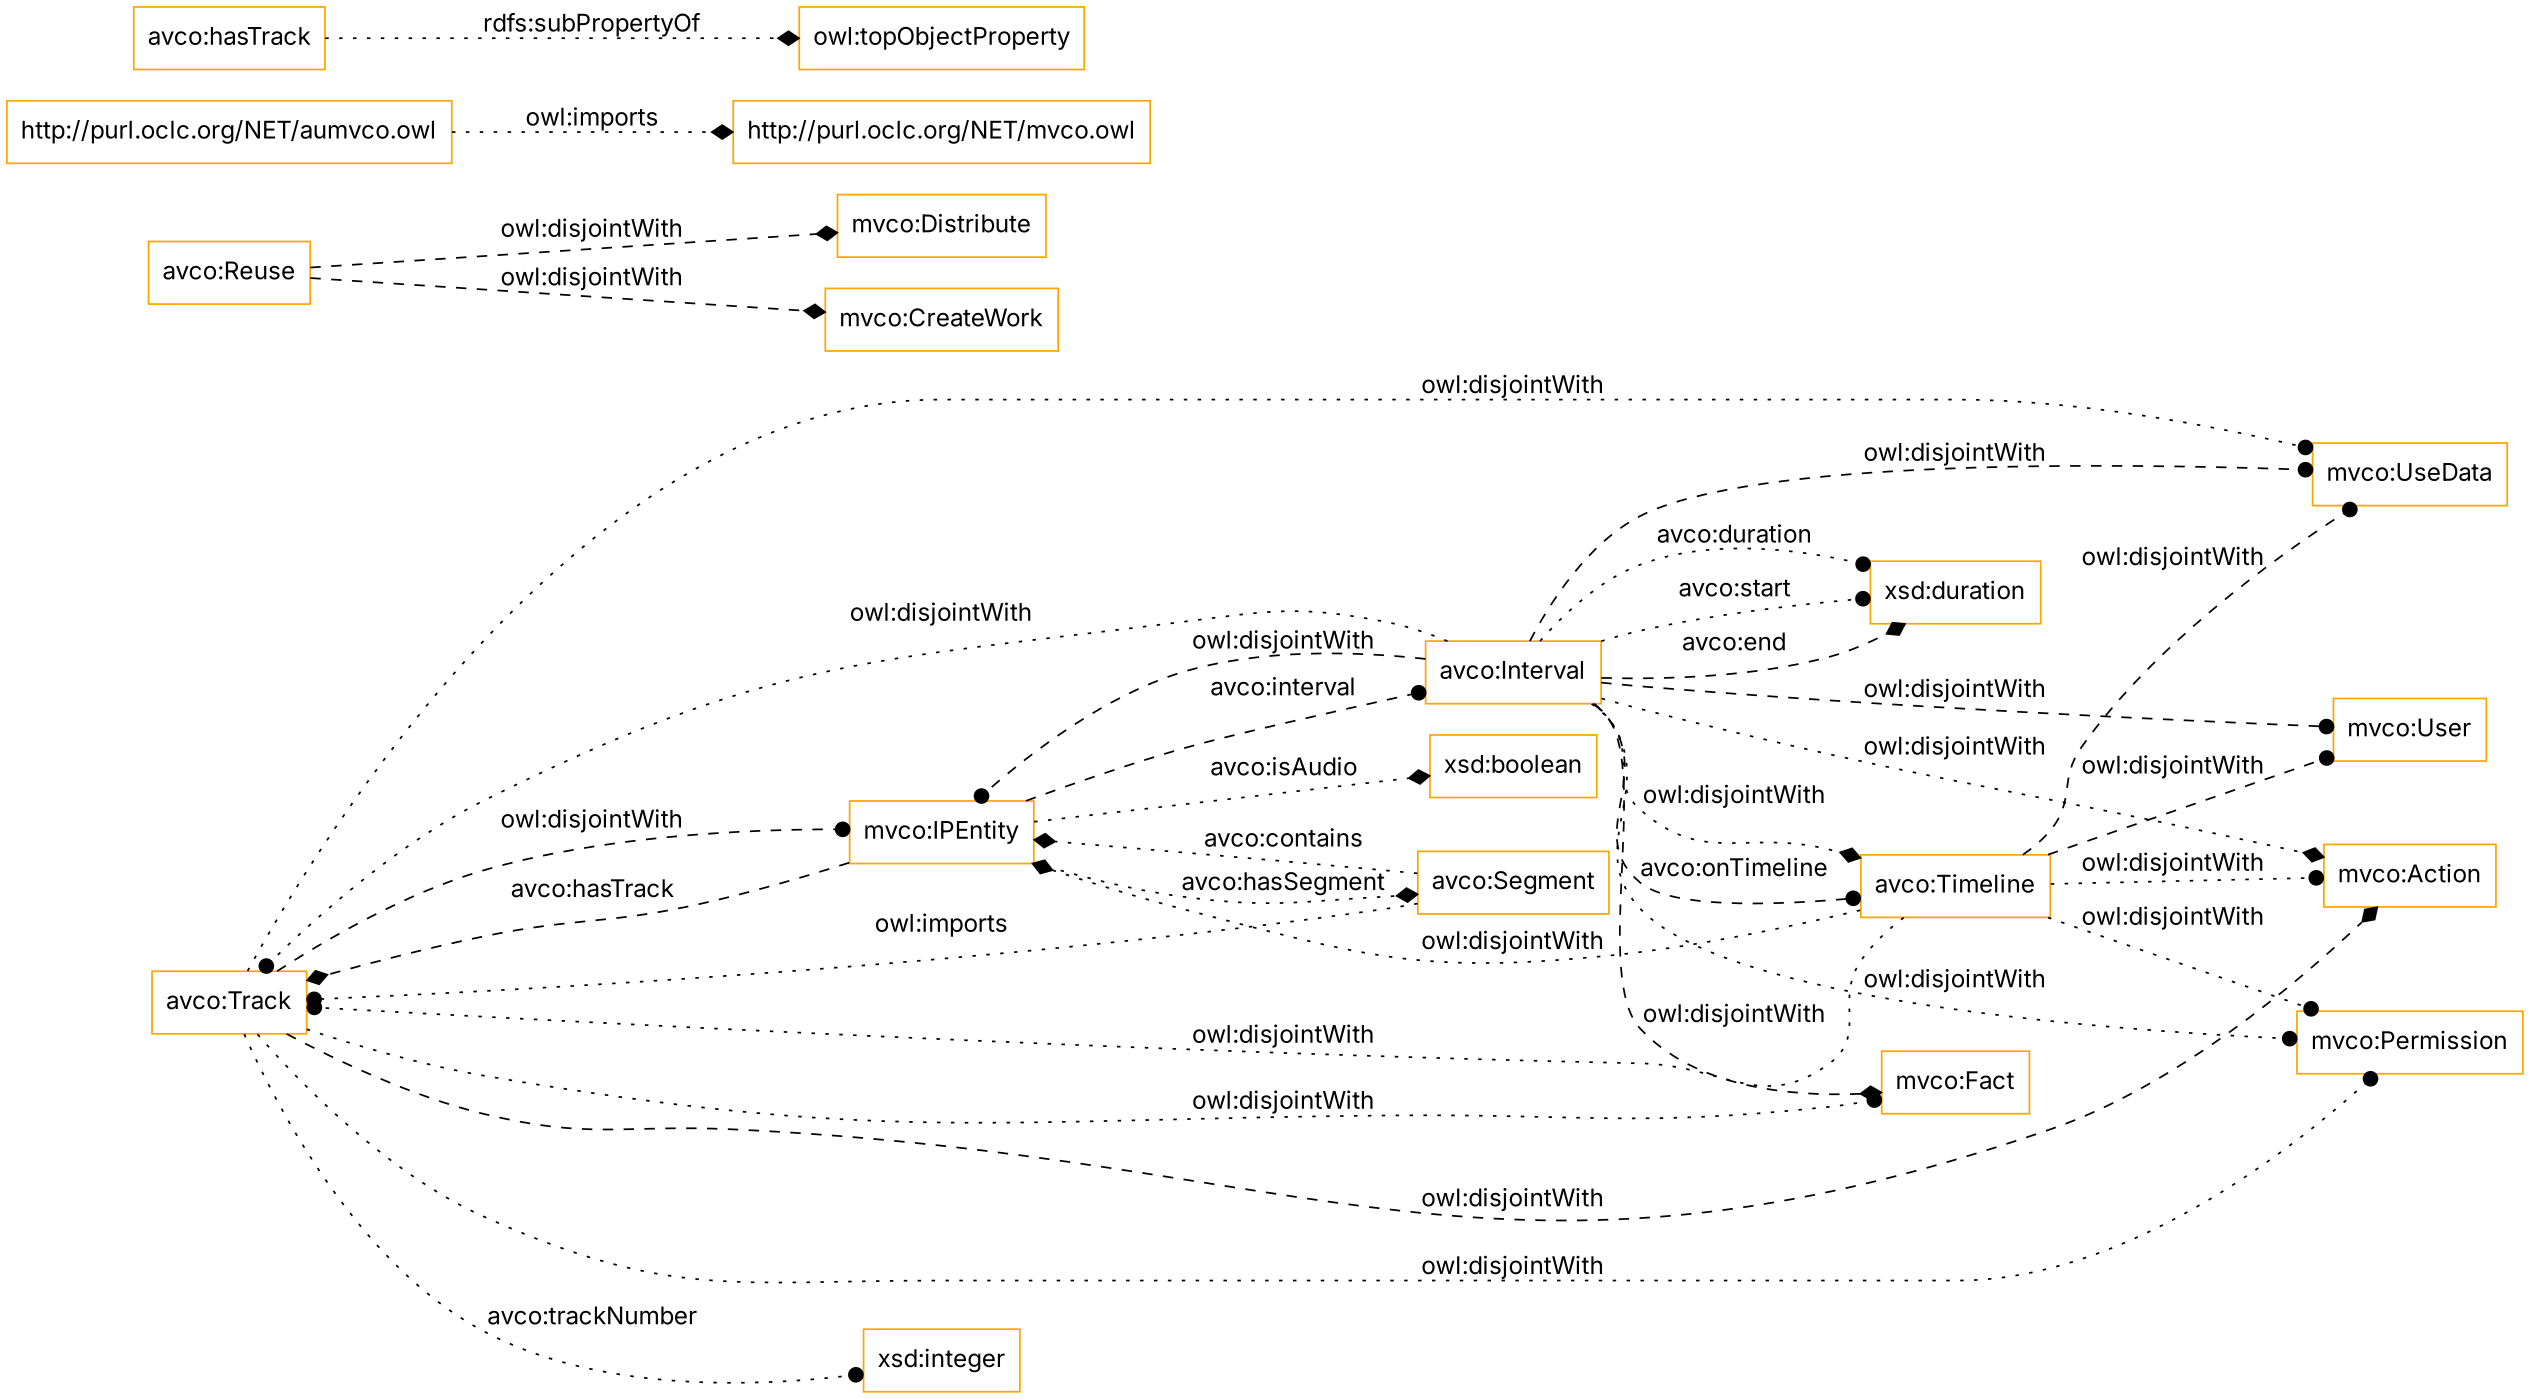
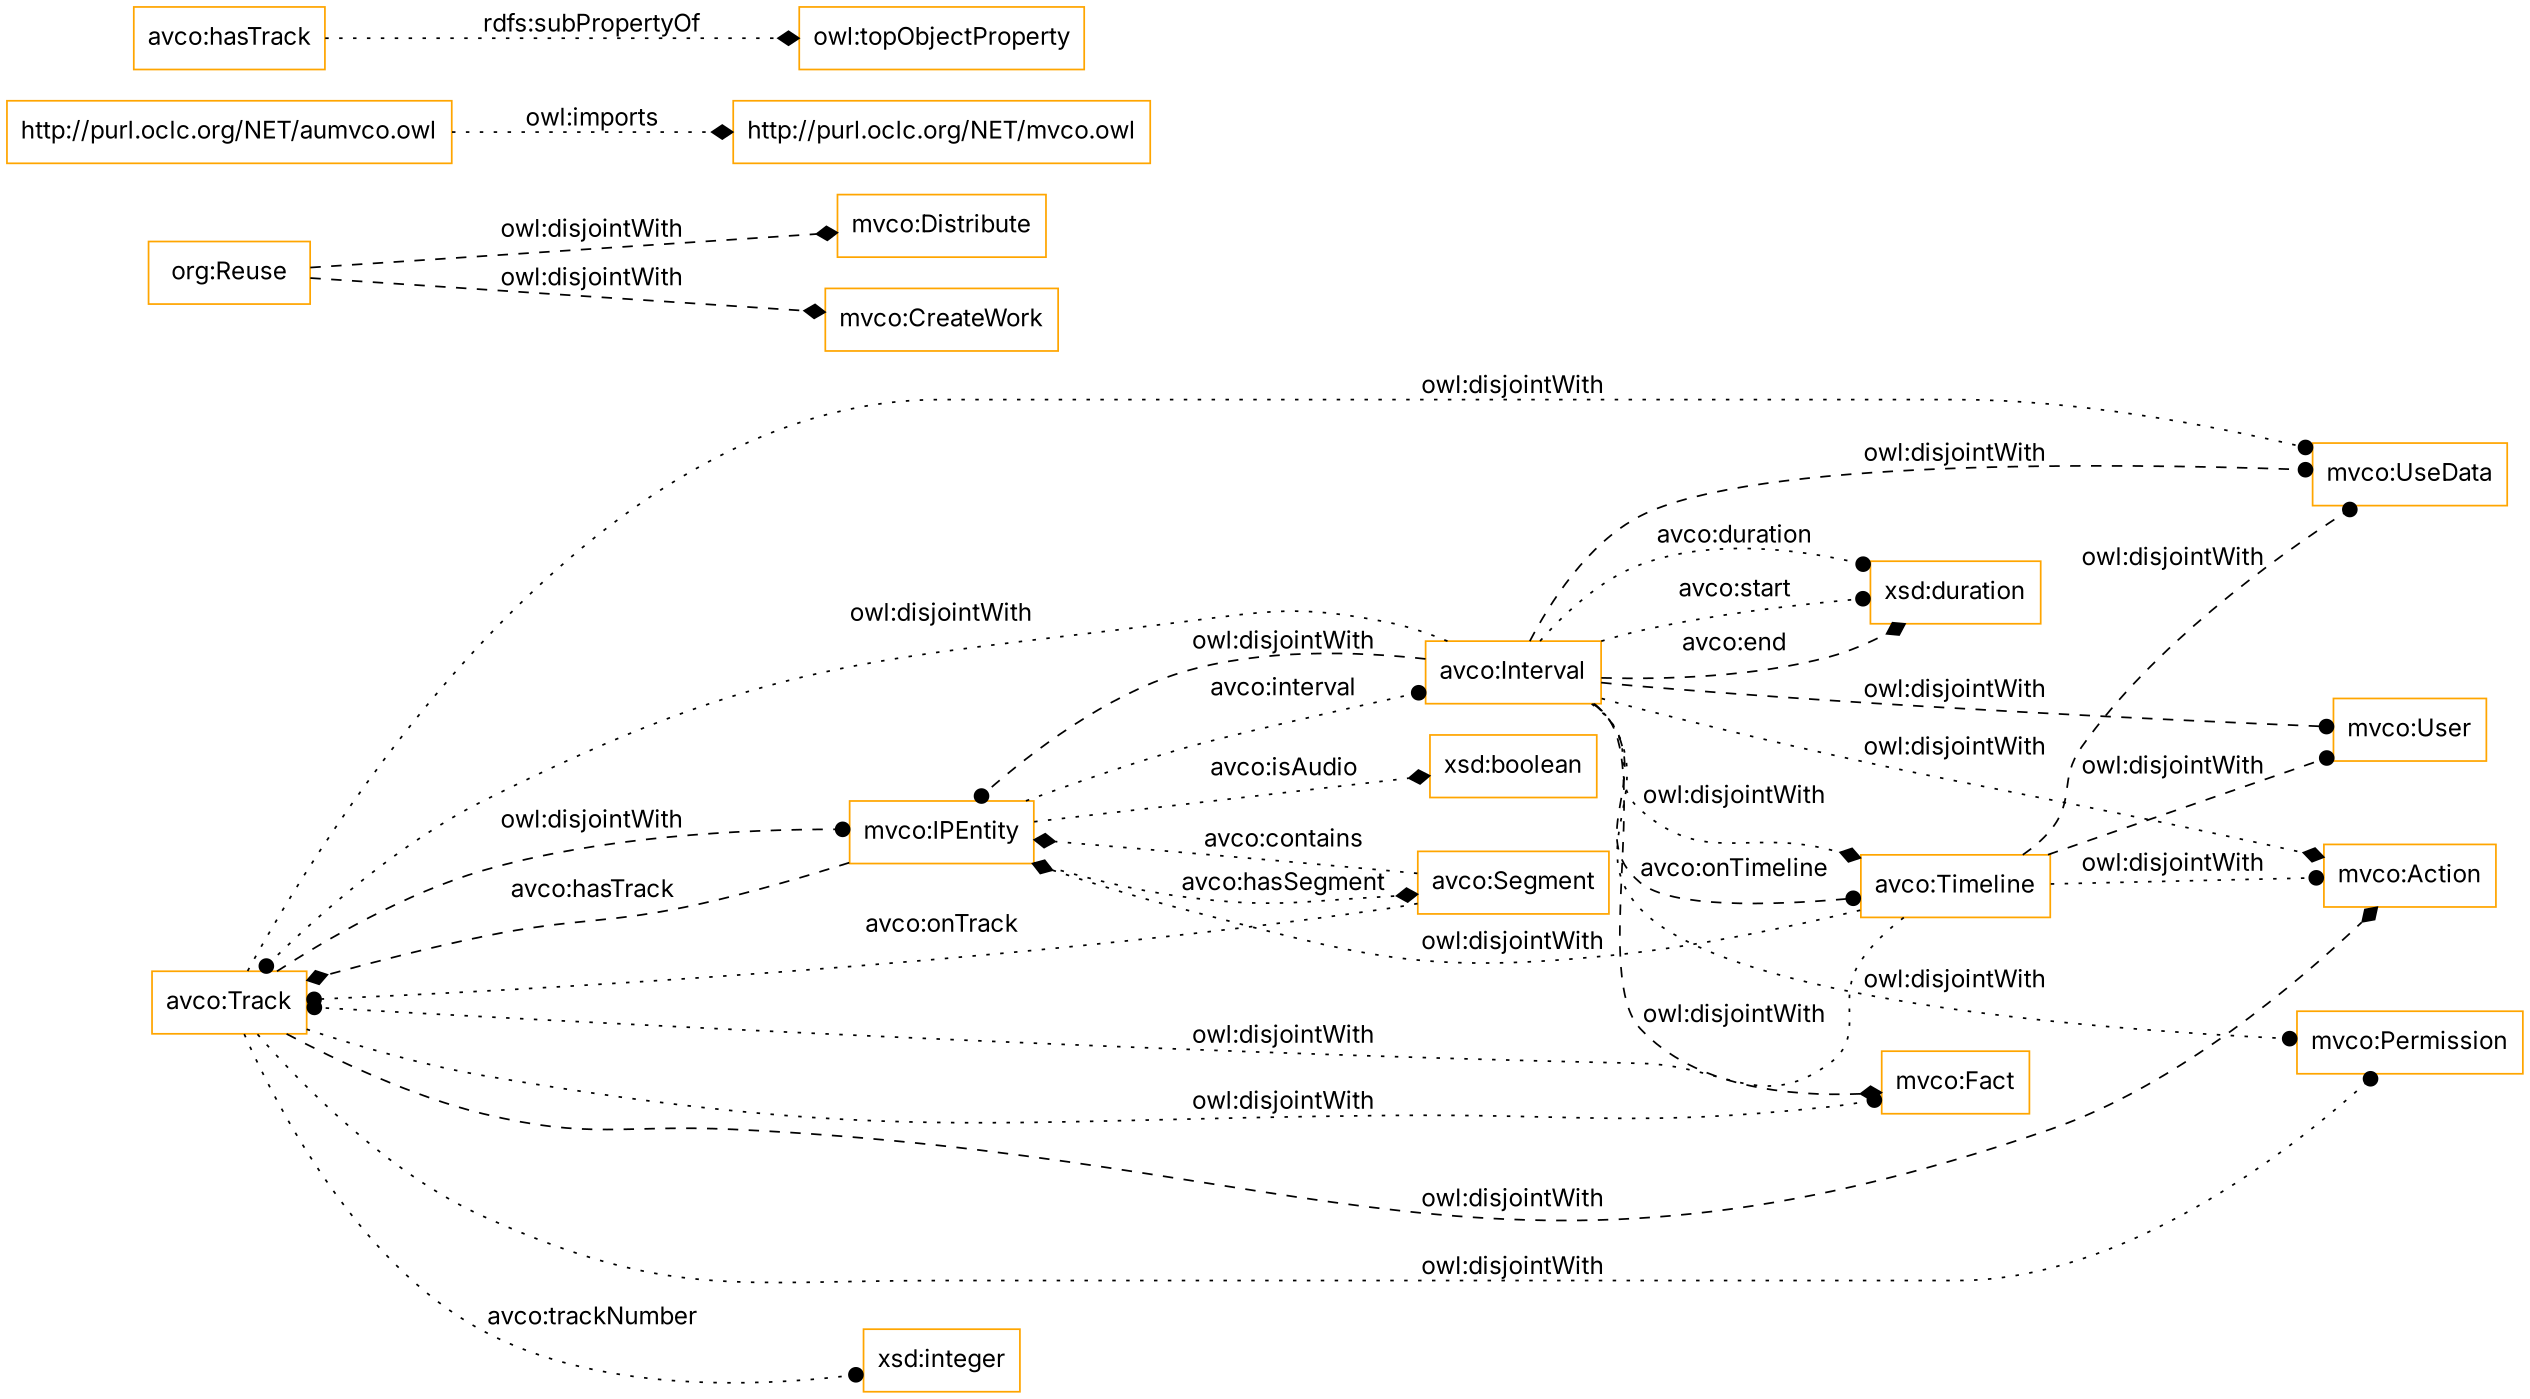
node "avco:Reuse": label "avco:Reuse" -> "org:Reuse"
edge "mvco:IPEntity" -> "avco:Interval": style dashed -> dotted
edge "avco:Segment" -> "avco:Track": label "owl:imports" -> "avco:onTrack"
edge "avco:Timeline" -> "mvco:Permission": removed, label "owl:disjointWith"
